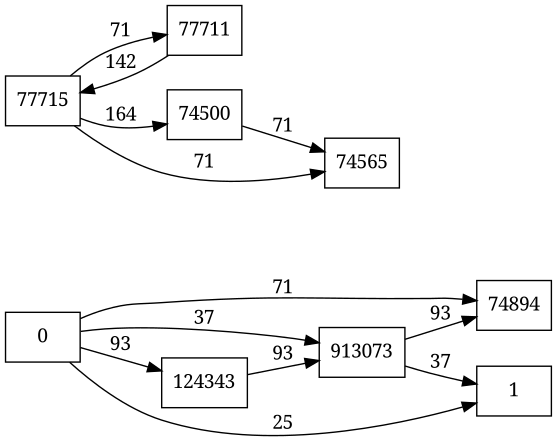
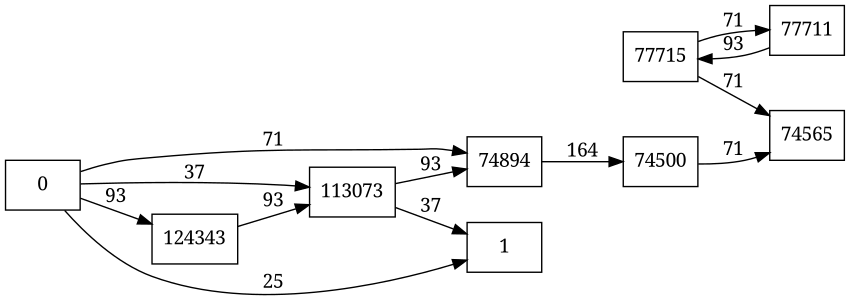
edge "77711" -> "77715": label "142" -> "93"
edge "77715" -> "74500": now "74894" -> "74500"
node "913073": label "913073" -> "113073"
